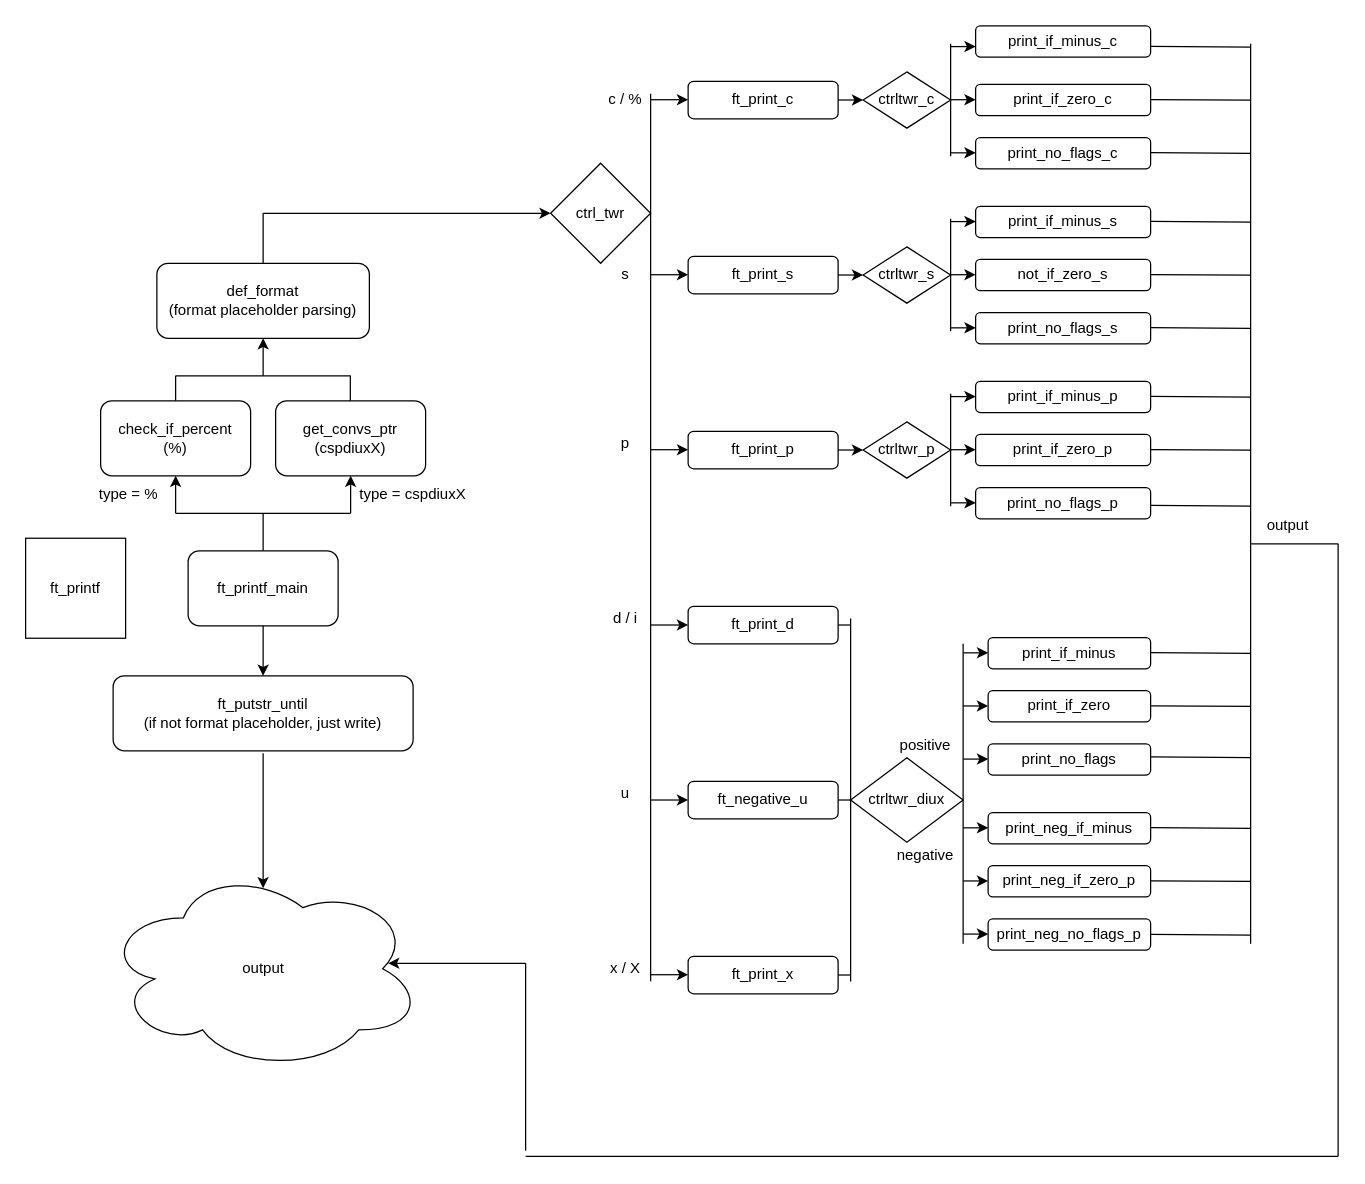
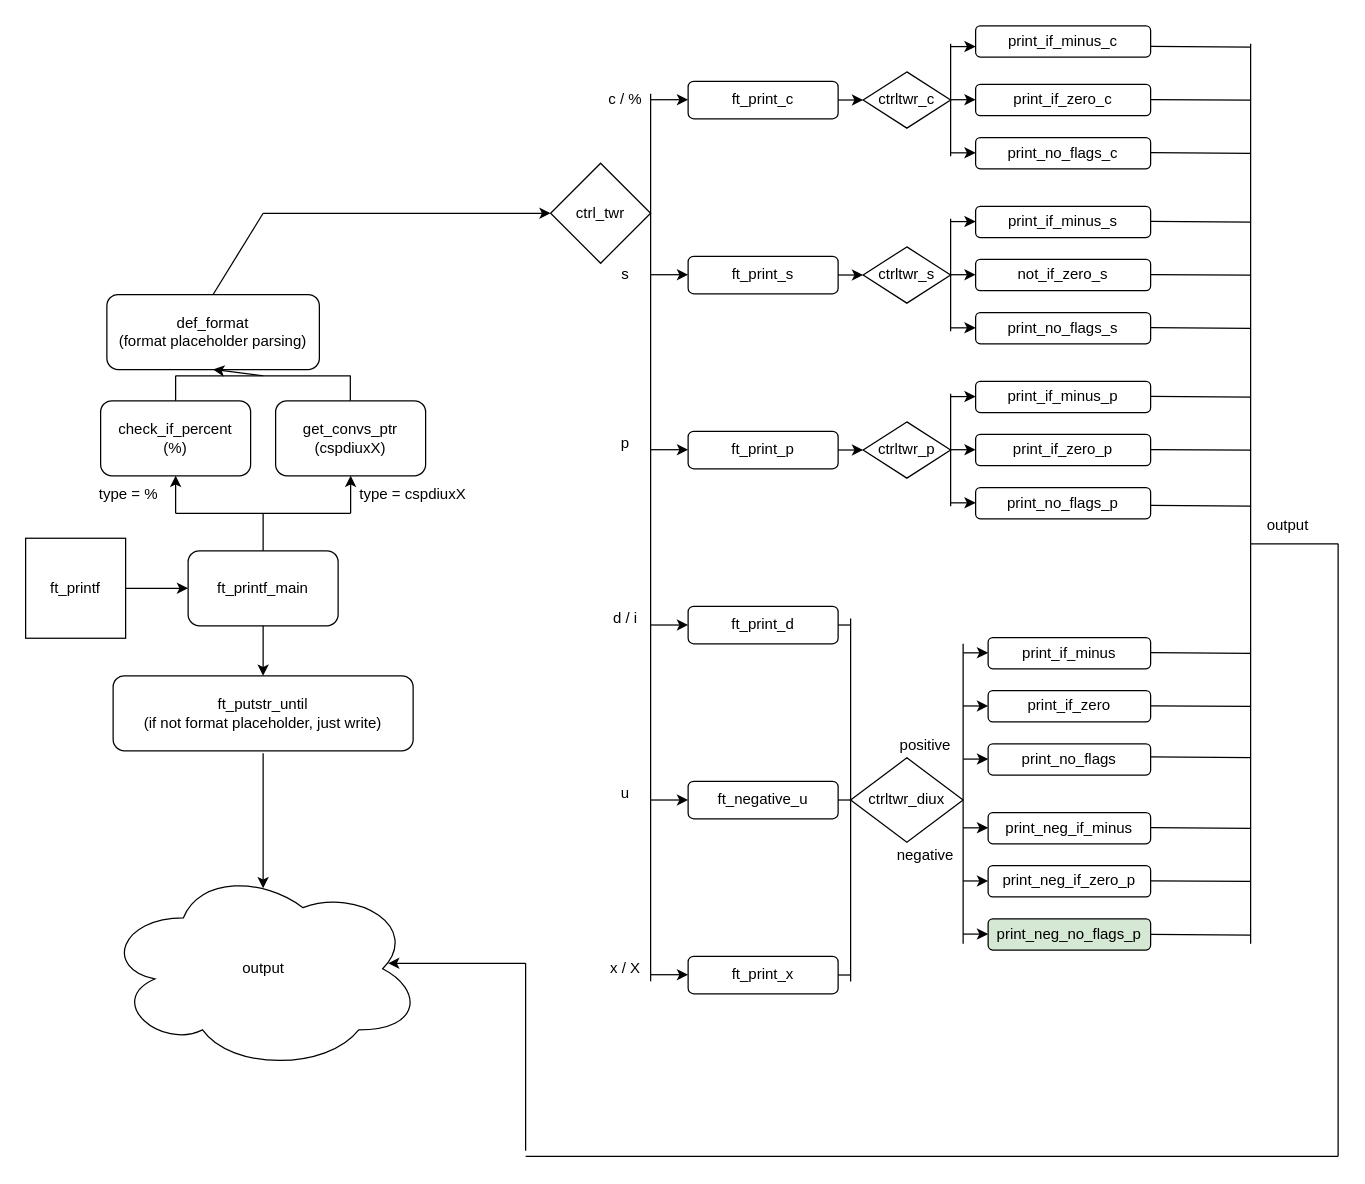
node "def_format (format placeholder parsing)": moved (263, 301) -> (213, 332)
edge "ft_printf" -> "ft_printf_main": added
node "print_neg_no_flags_p": fillcolor #ffffff -> #d5e8d4
